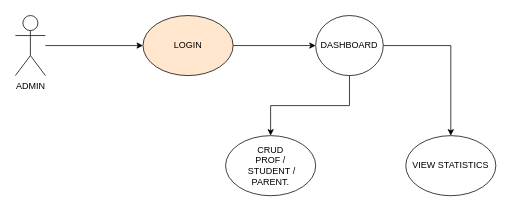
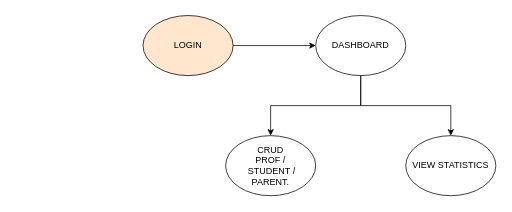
node "ADMIN": removed
edge "ADMIN" -> "LOGIN": removed
node "DASHBOARD": size 68x60 -> 90x60
